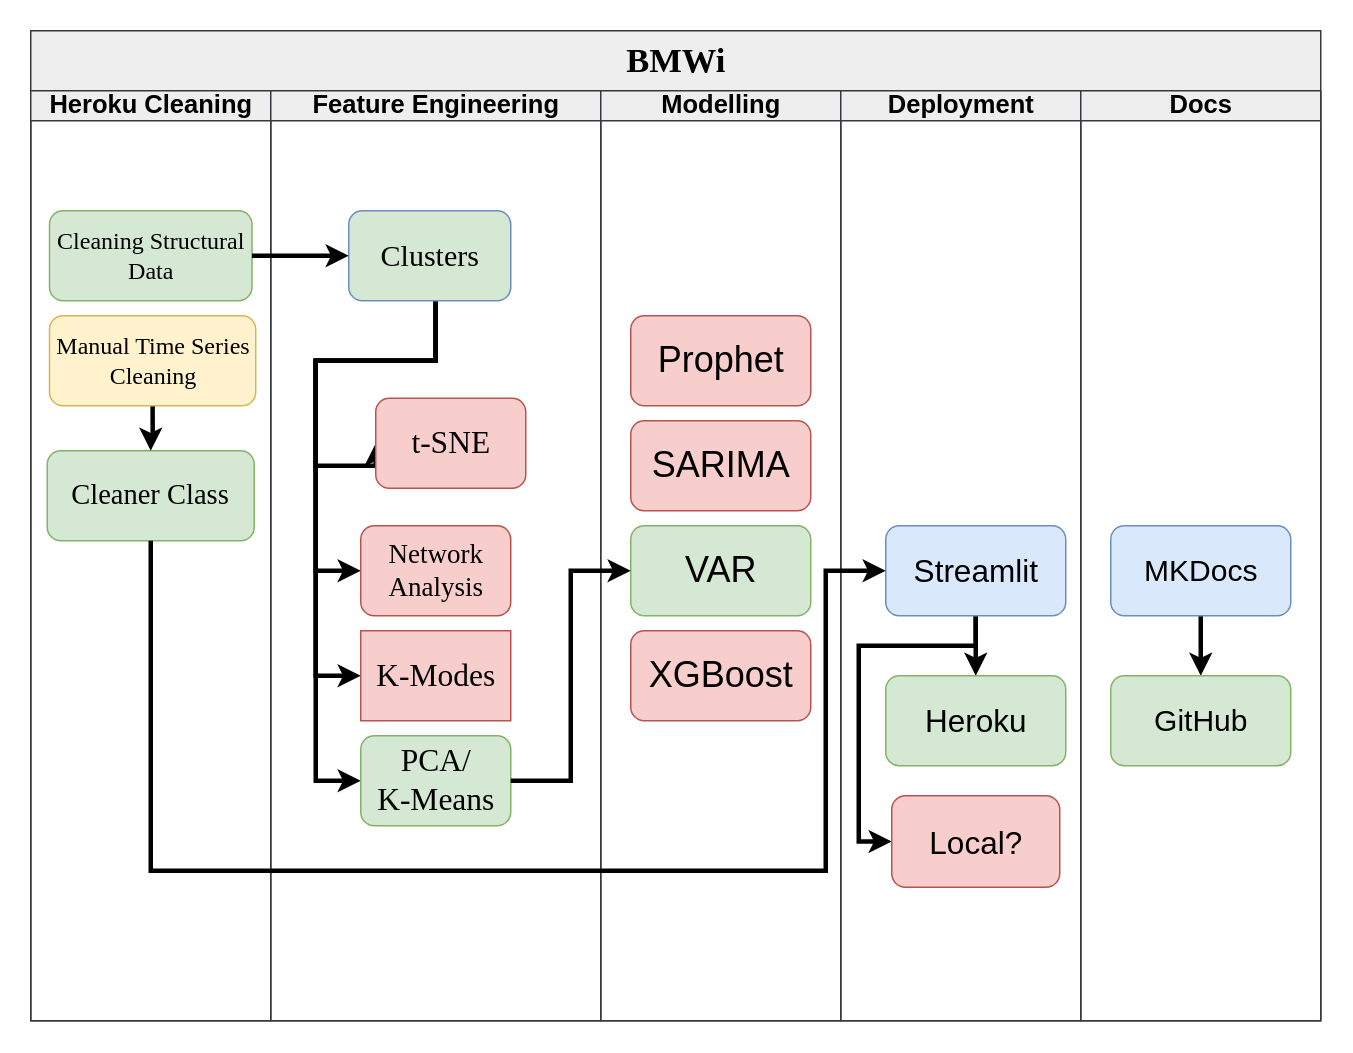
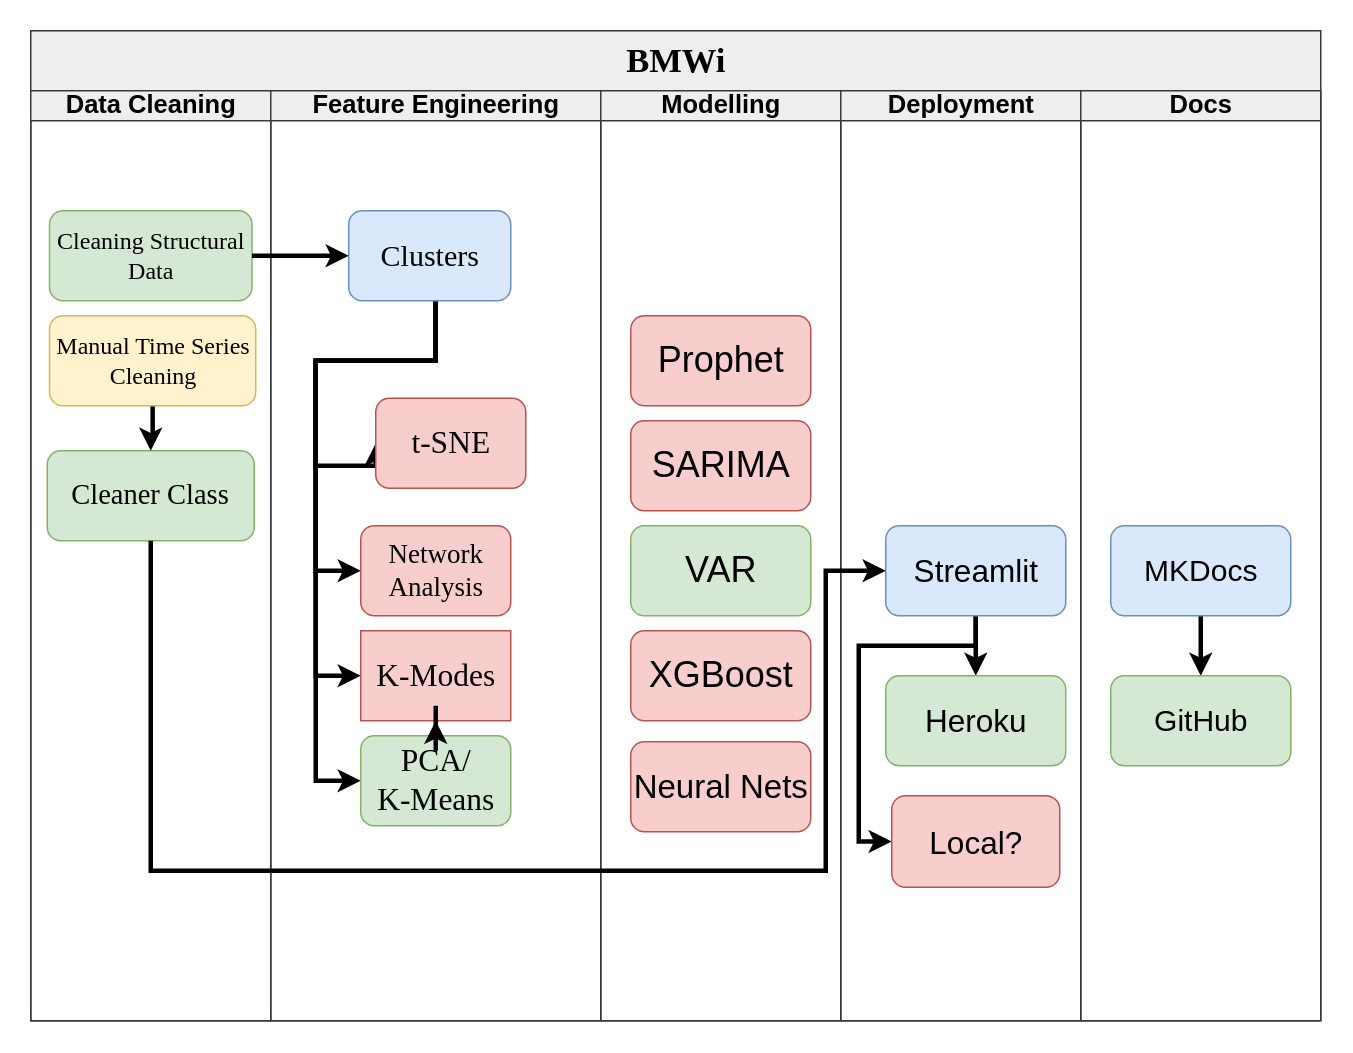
node "Heroku Cleaning": label "Heroku Cleaning" -> "Data Cleaning"
node "Clusters": fillcolor #d5e8d4 -> #dae8fc
edge "PCA/ K-Means" -> "VAR": now "PCA/ K-Means" -> "K-Modes"
node "Neural Nets": added
